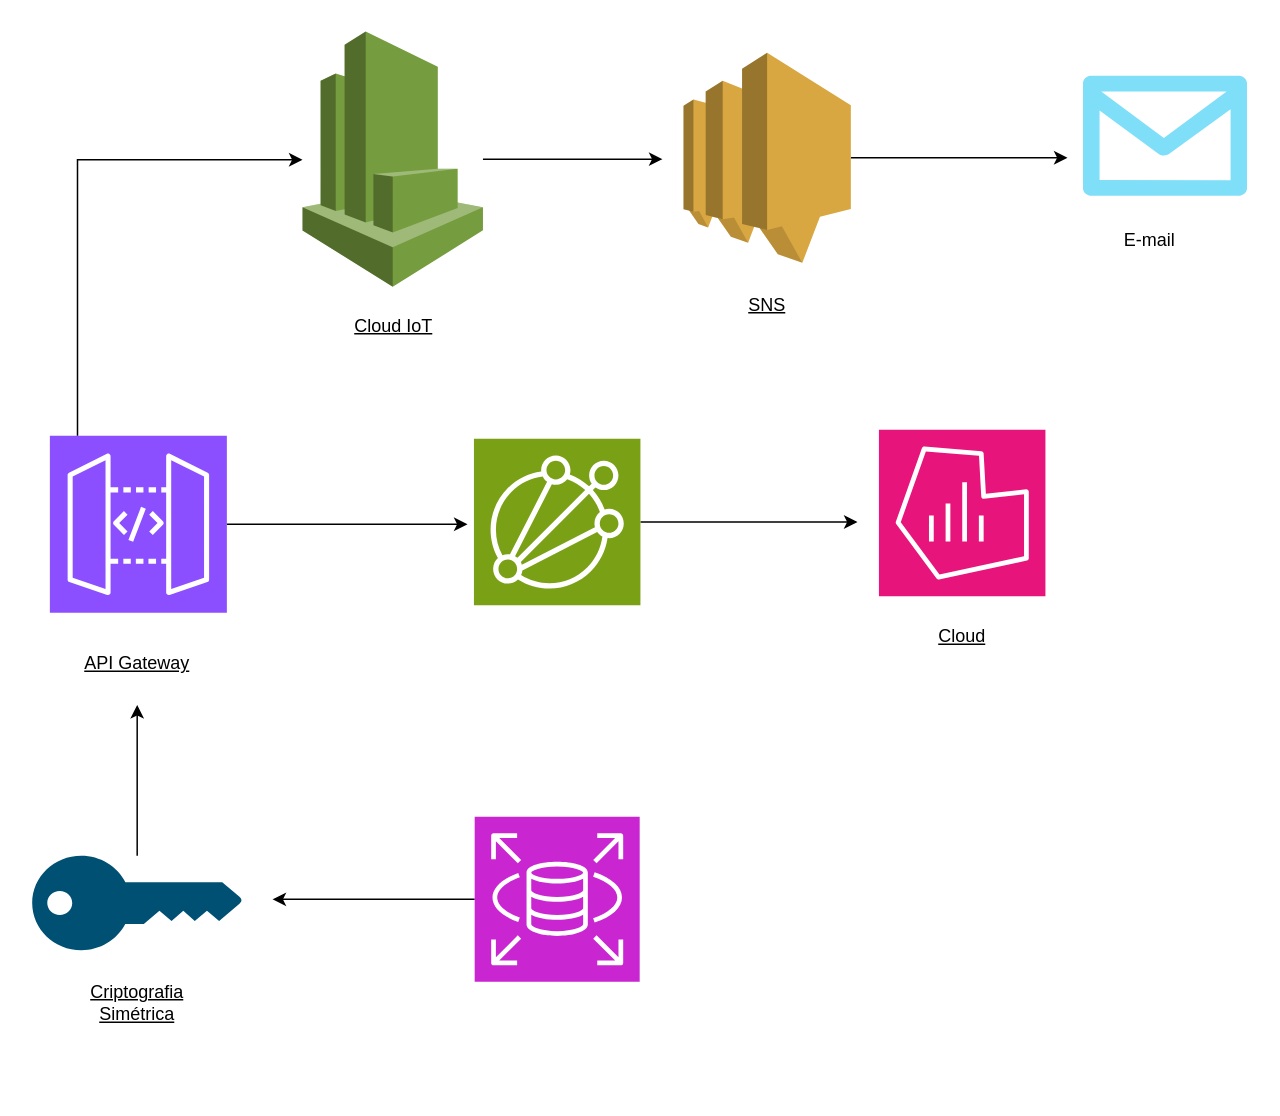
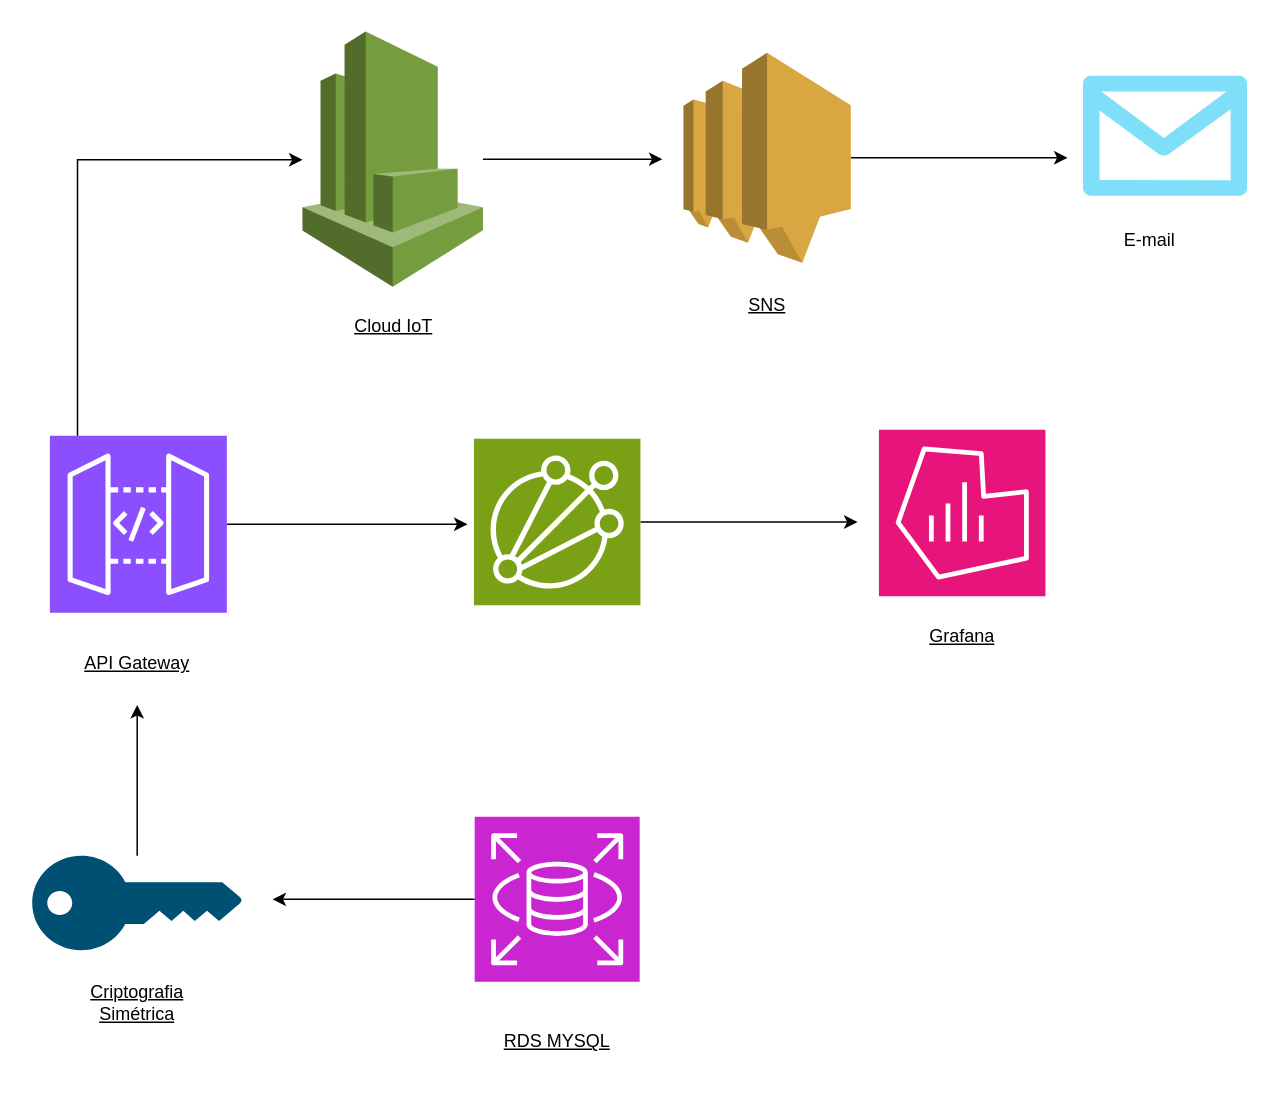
node "Cloud": label "Cloud" -> "Grafana"
node "RDS MYSQL": added
